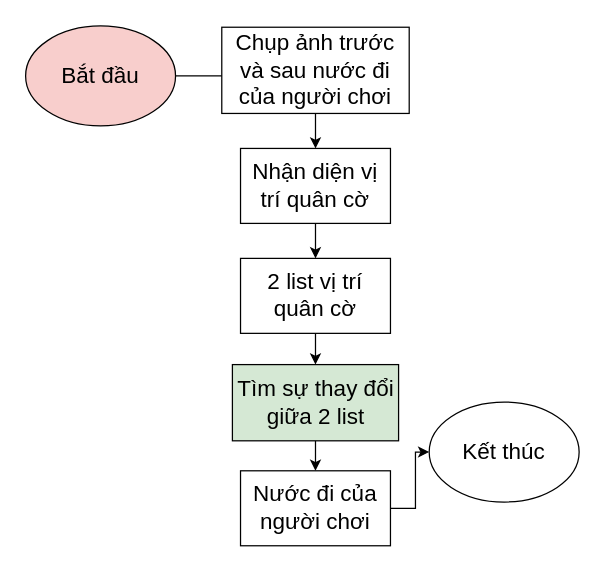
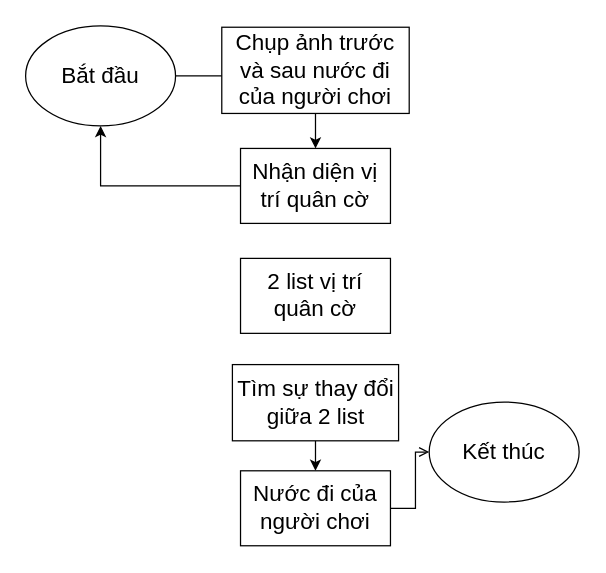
node "Bắt đầu": fillcolor #f8cecc -> #ffffff
edge "Nhận diện vị trí quân cờ" -> "2 list vị trí quân cờ": now "Nhận diện vị trí quân cờ" -> "Bắt đầu"
edge "2 list vị trí quân cờ" -> "Tìm sự thay đổi giữa 2 list": removed
node "Tìm sự thay đổi giữa 2 list": fillcolor #d5e8d4 -> #ffffff
edge "Nước đi của người chơi" -> "Kết thúc": arrowhead classic -> open
